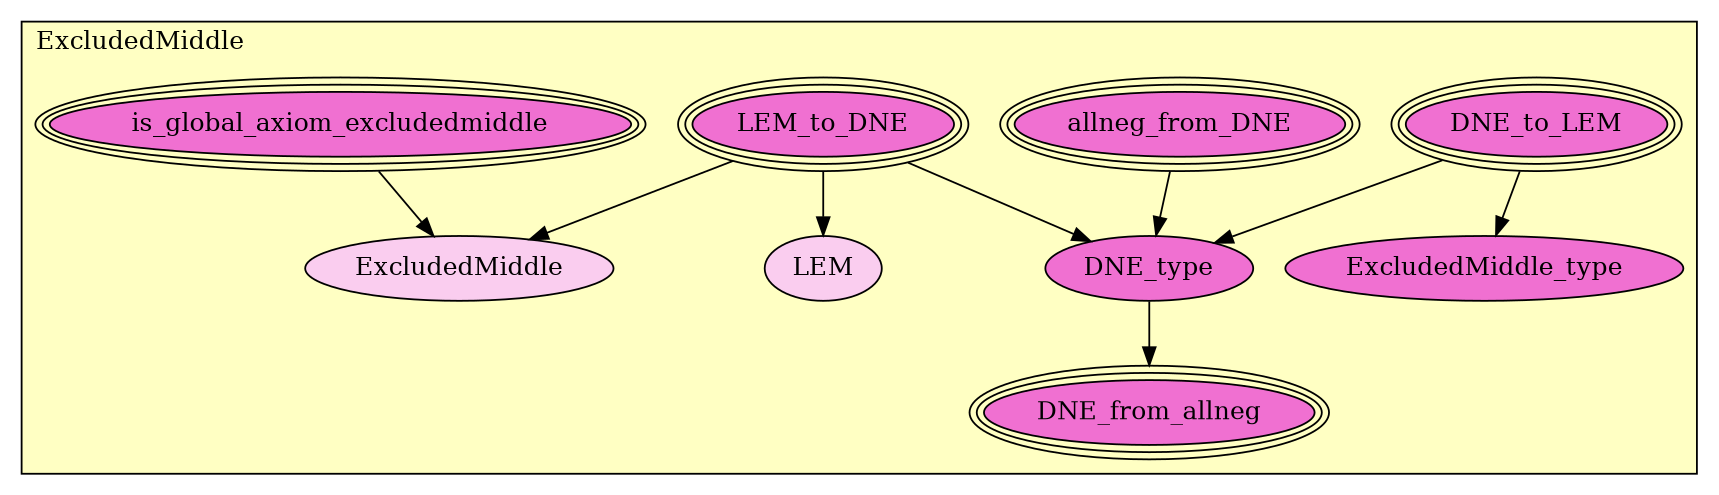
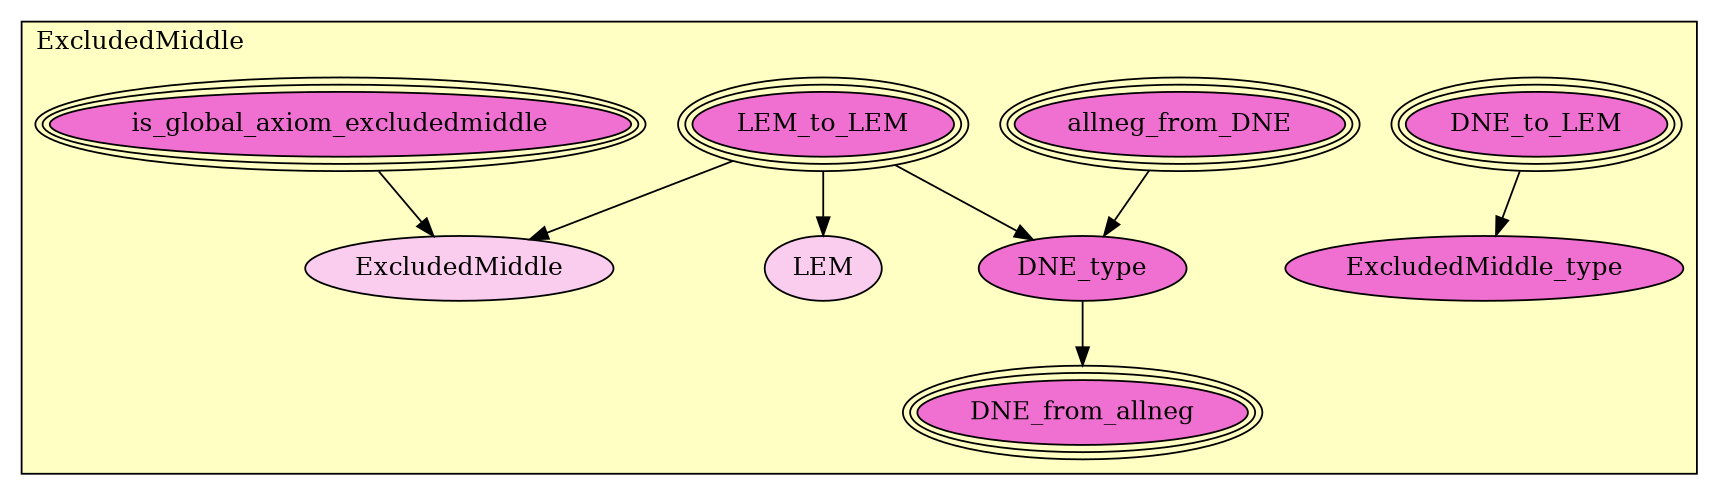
node "LEM_to_DNE": label "LEM_to_DNE" -> "LEM_to_LEM"
edge "DNE_to_LEM" -> "DNE_type": removed
